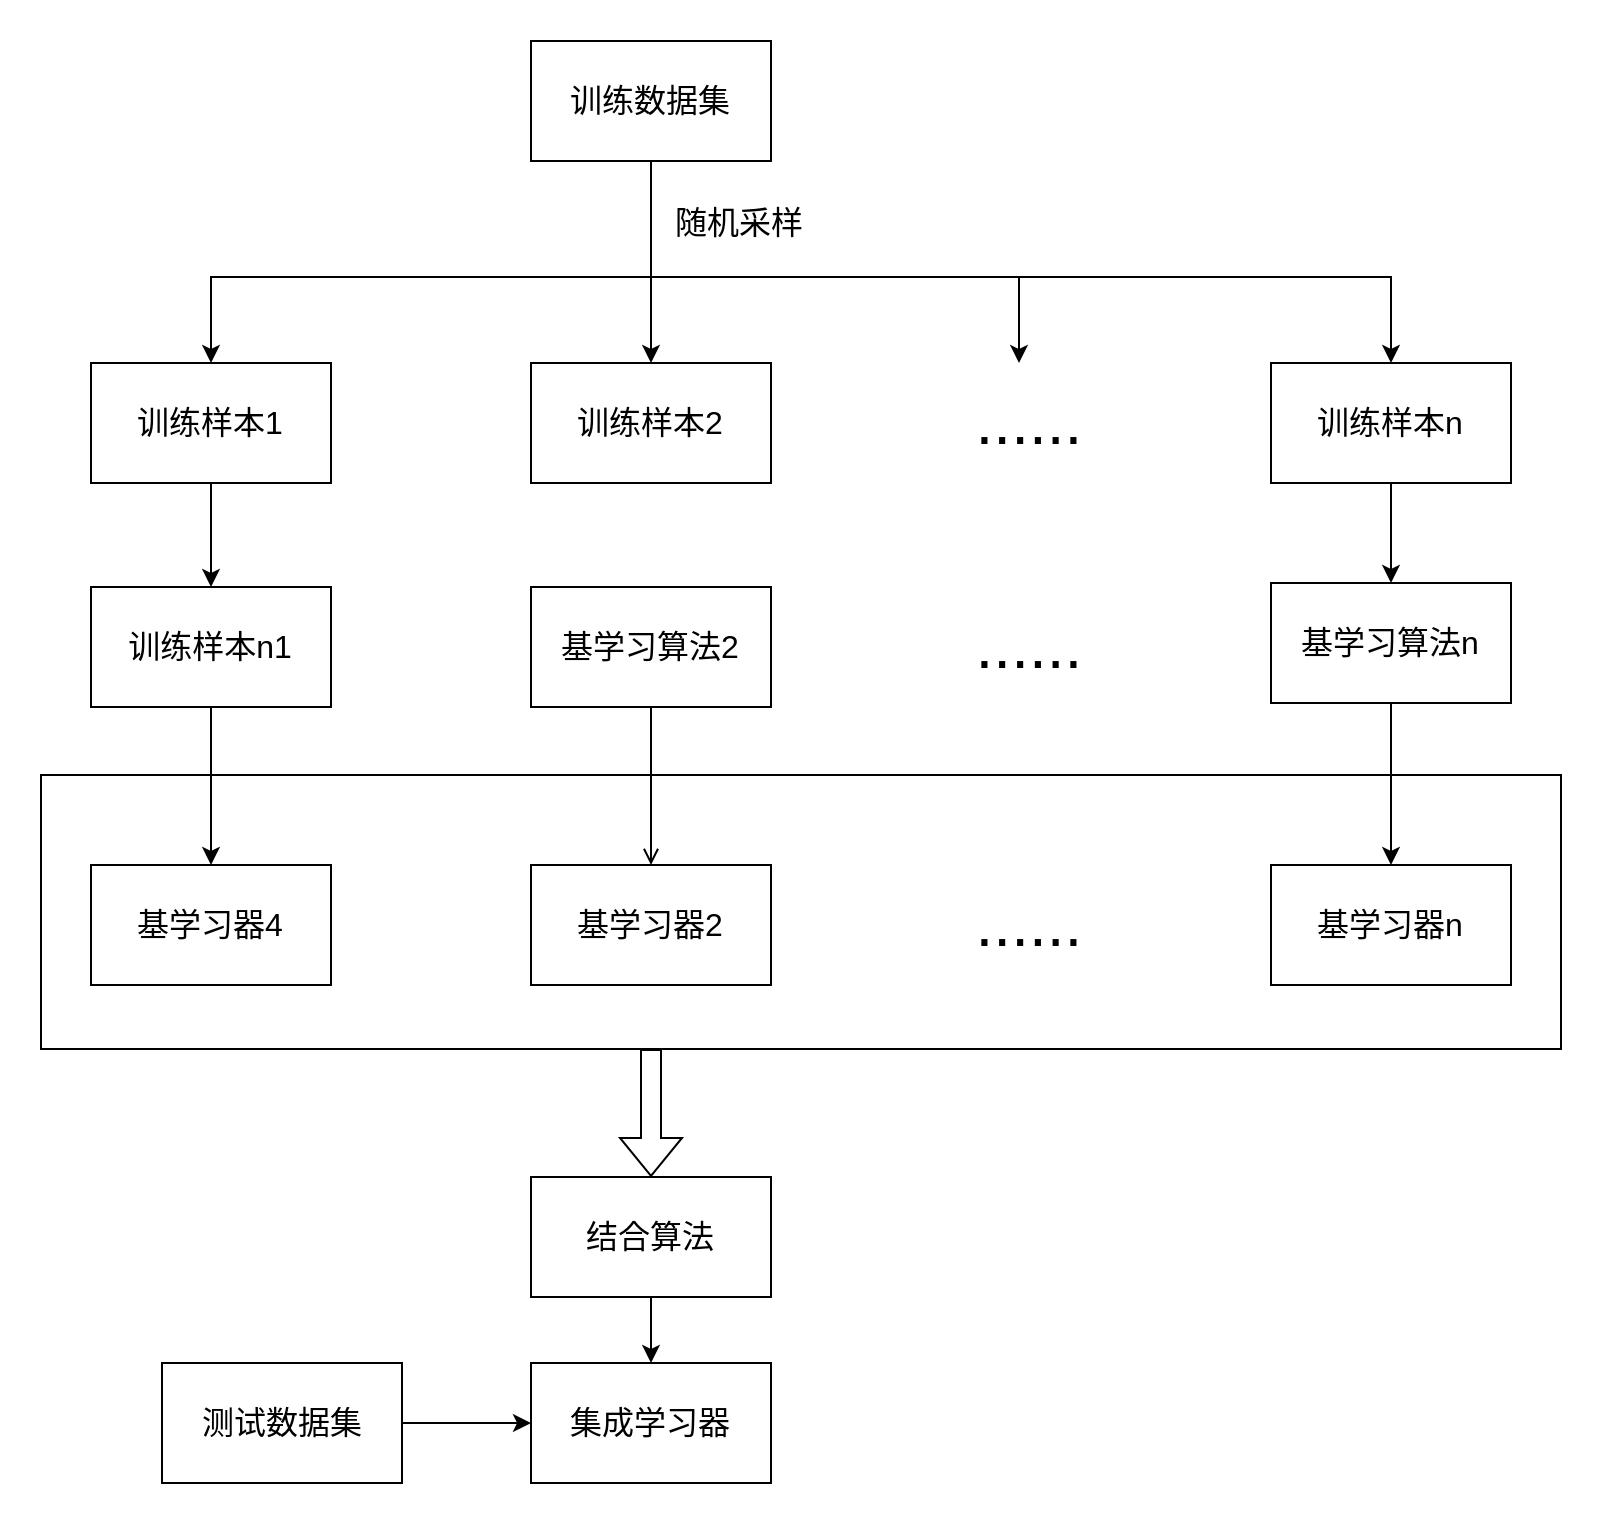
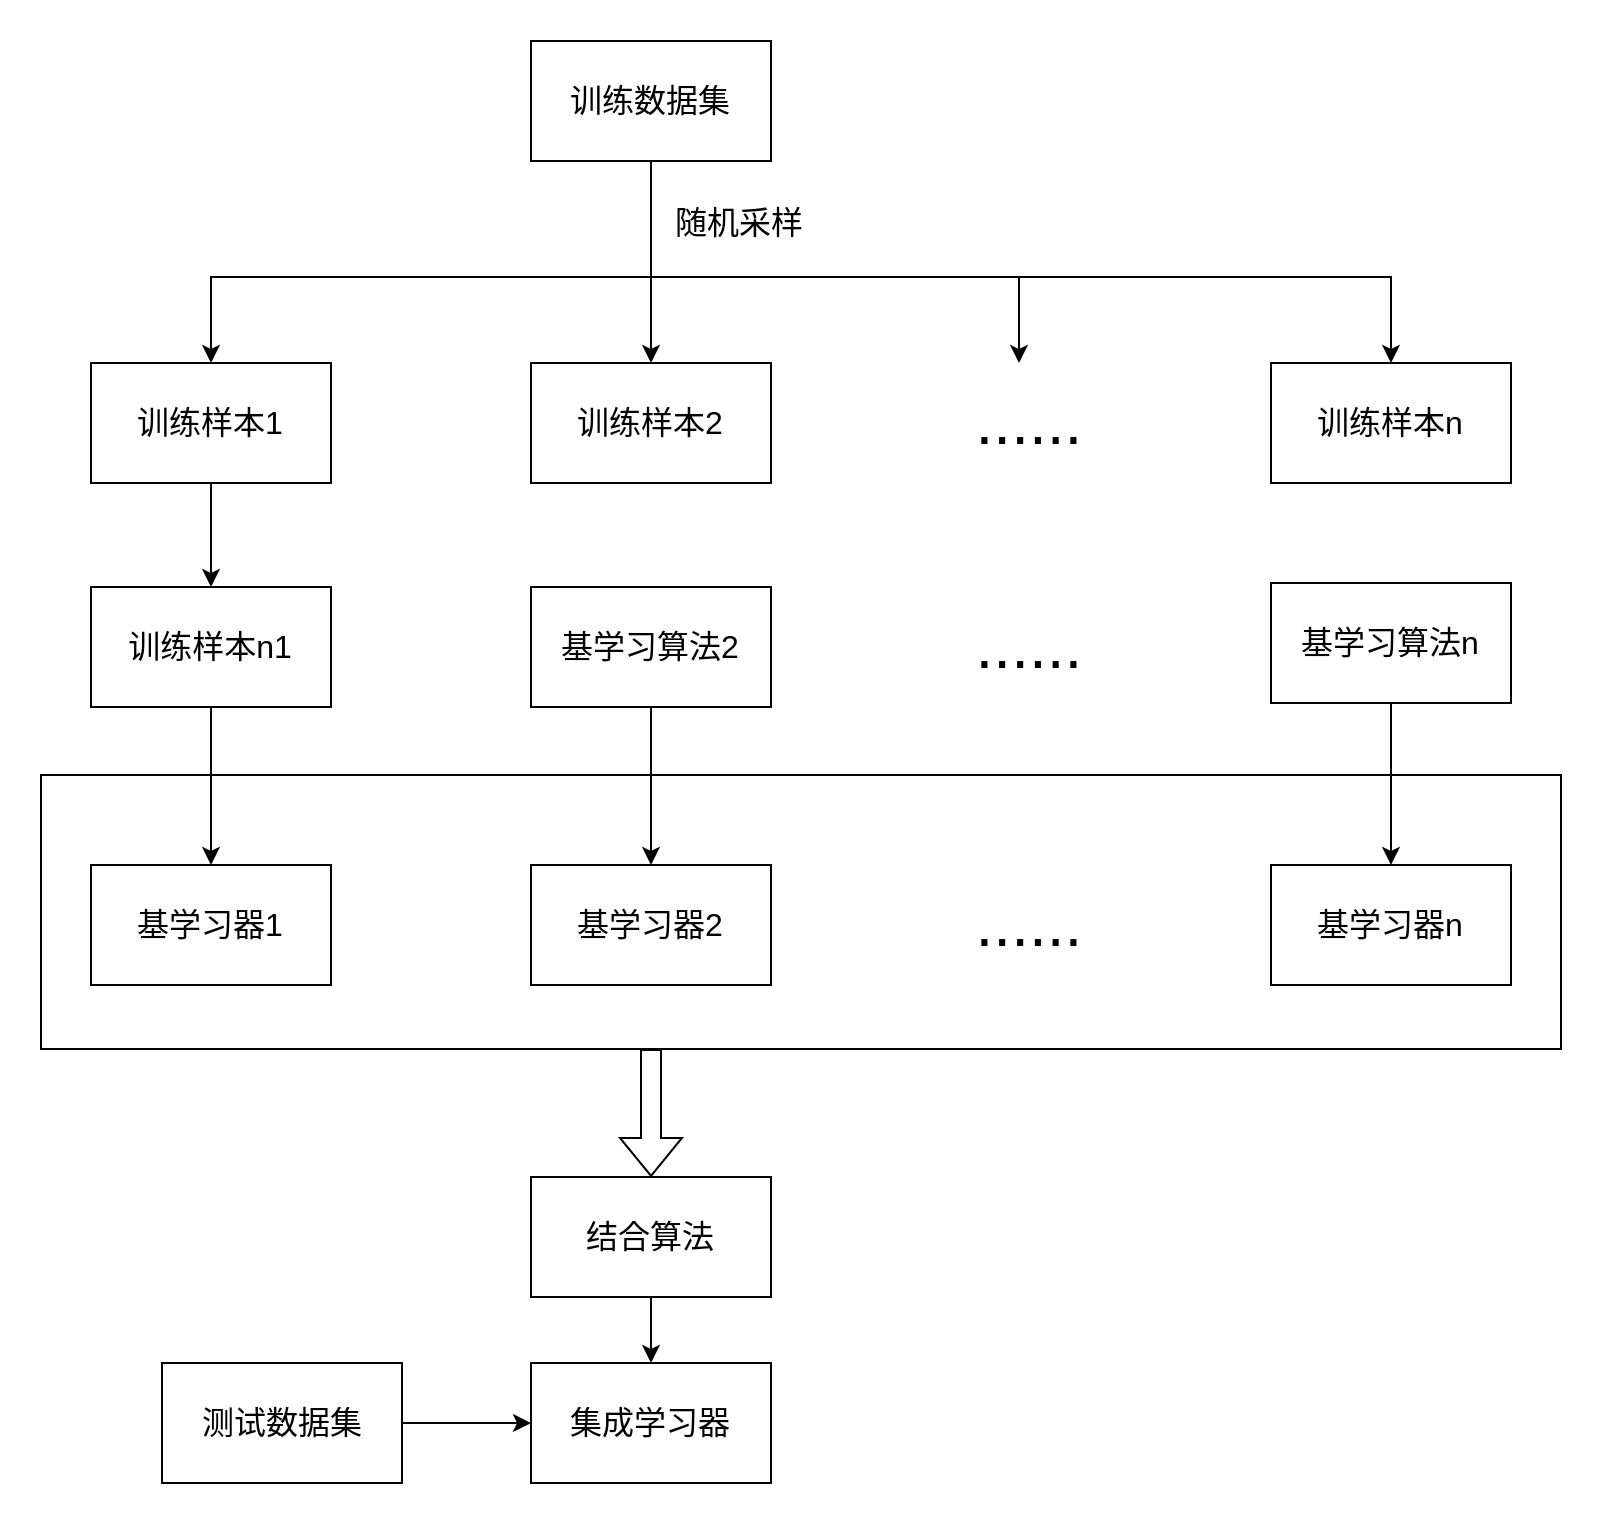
edge "训练样本n" -> "基学习算法n": removed
edge "基学习算法2" -> "基学习器2": arrowhead open -> classic
node "基学习器4": label "基学习器4" -> "基学习器1"
